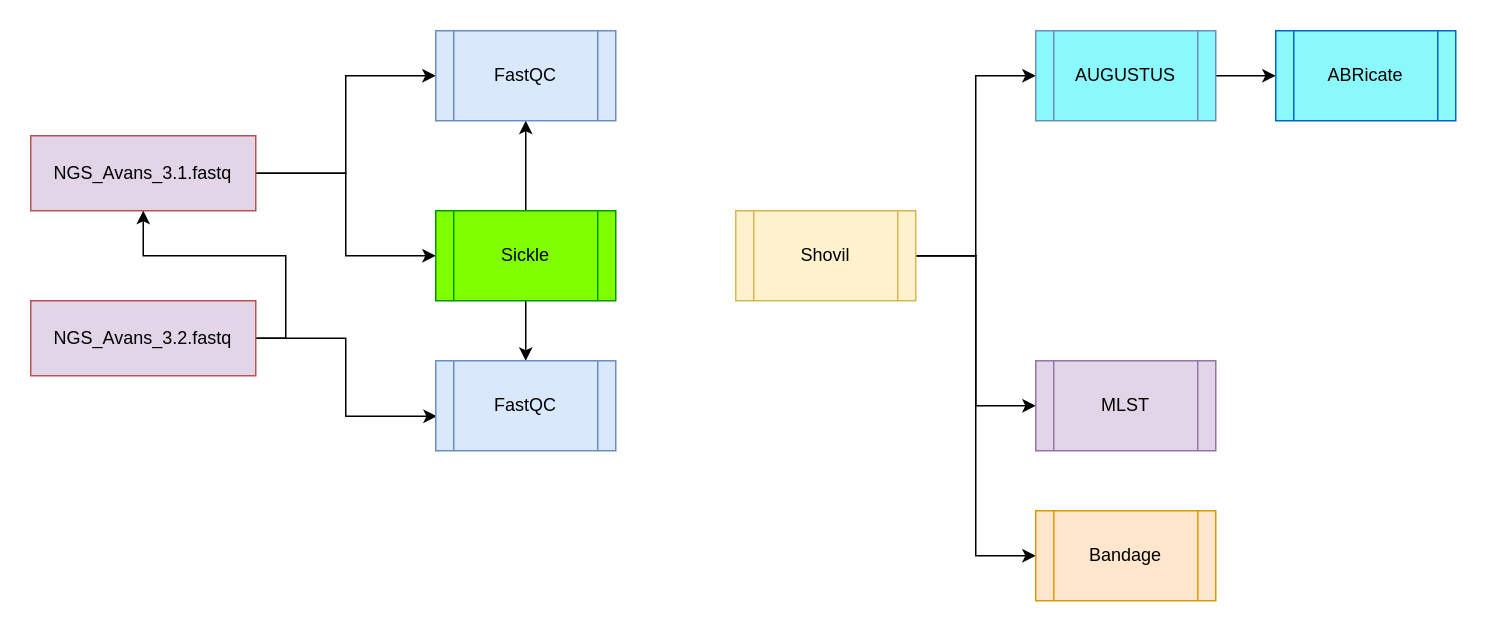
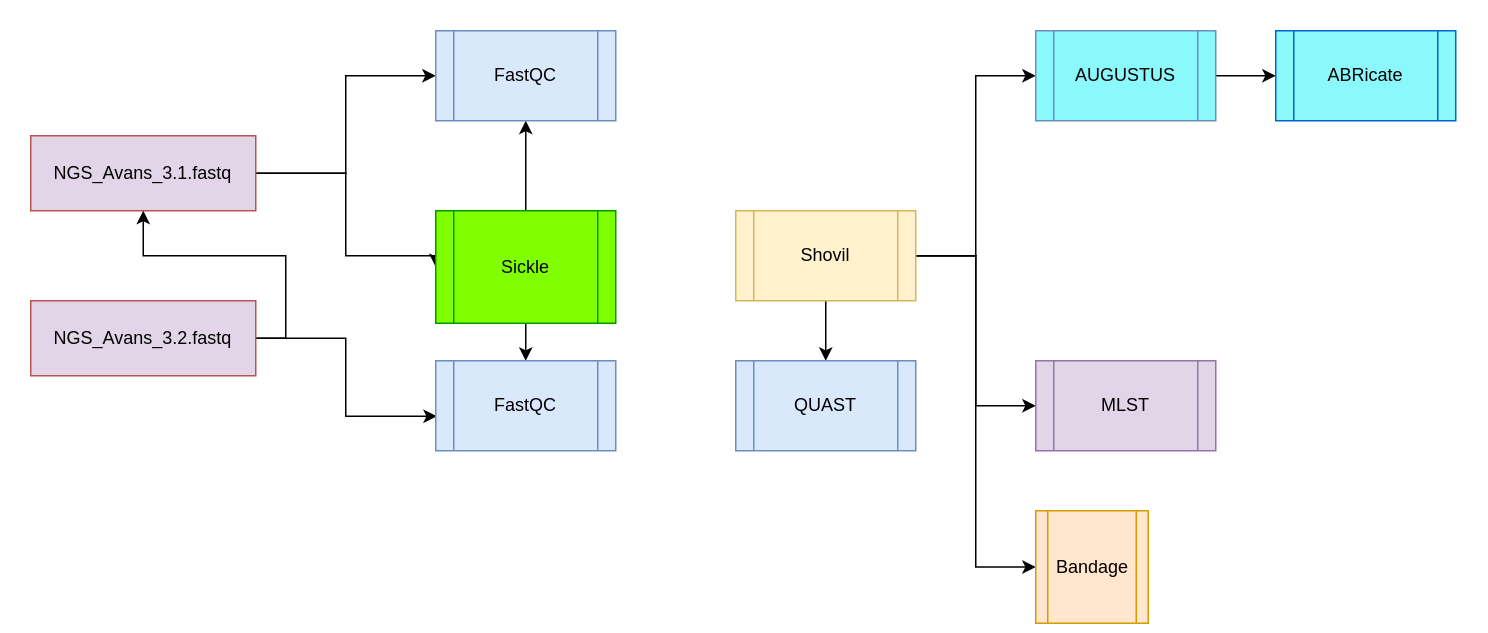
node "Sickle": size 180x90 -> 180x113
edge "Shovil" -> "QUAST": added
node "QUAST": added
node "Bandage": size 180x90 -> 113x113
